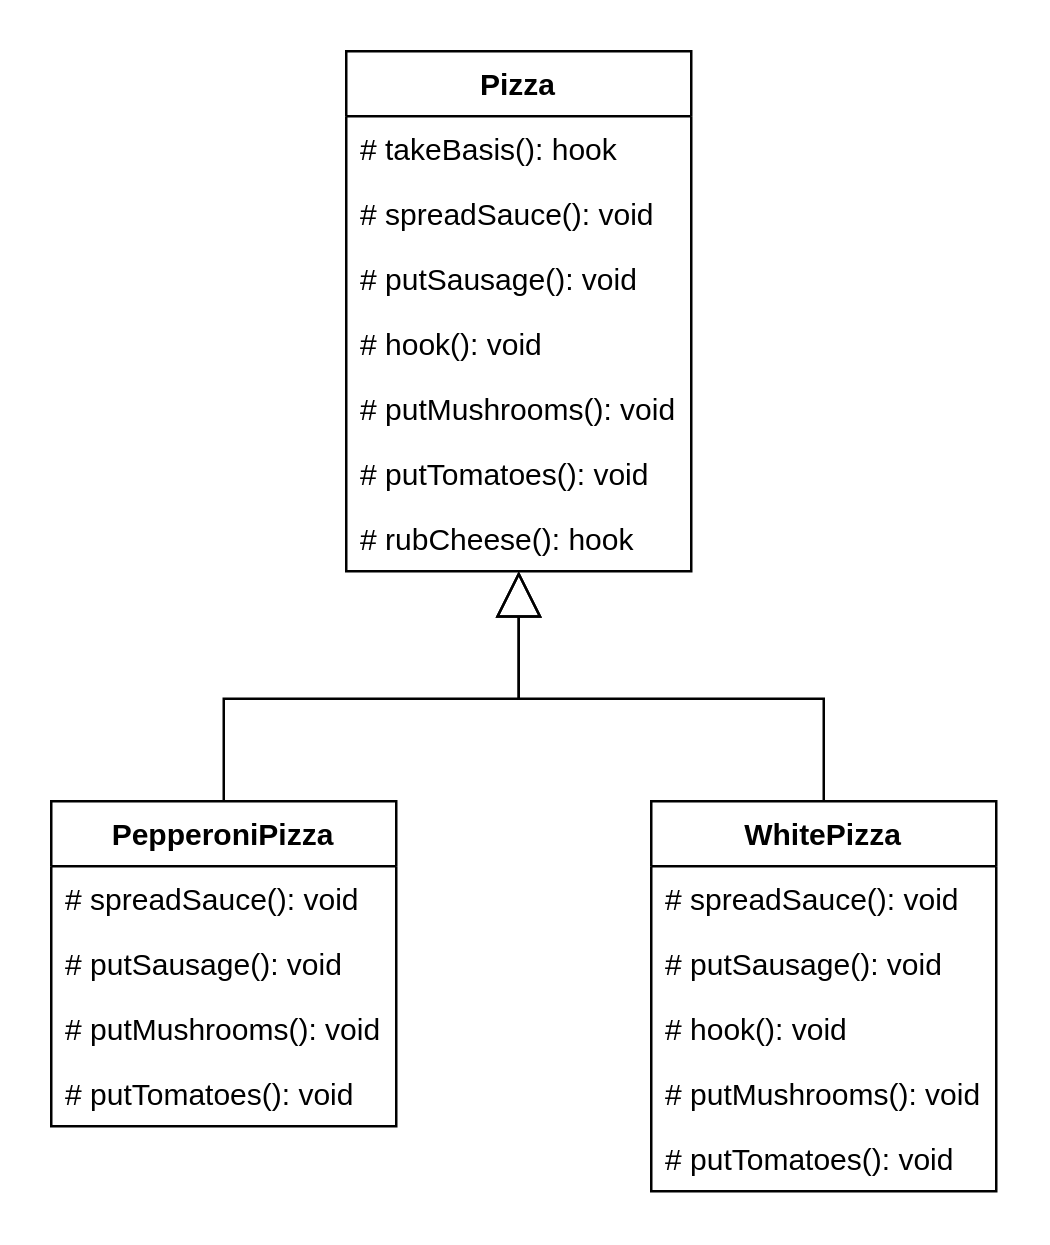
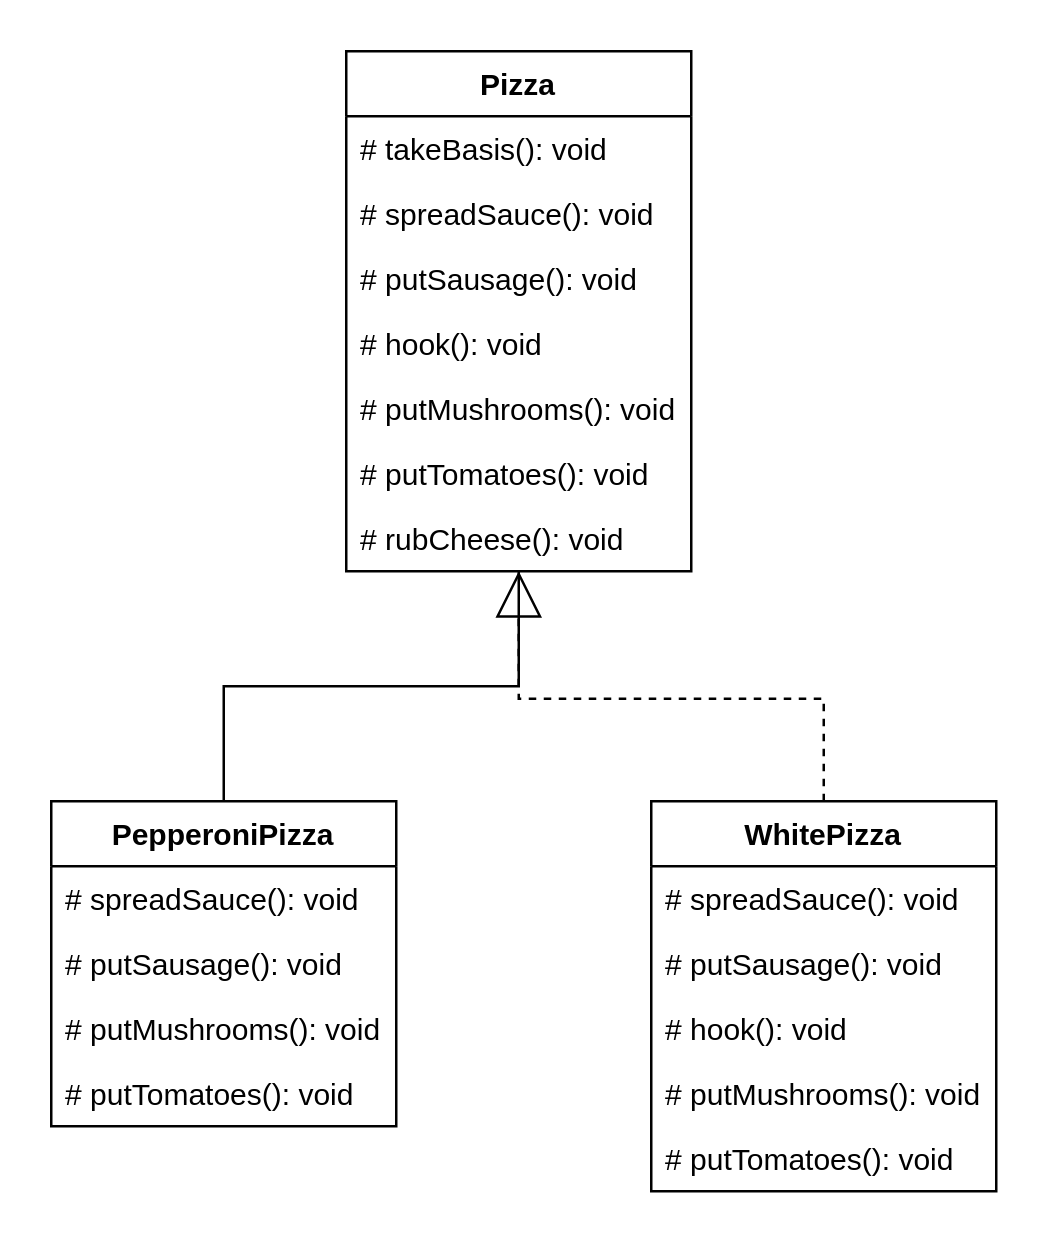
node "# takeBasis(): hook": label "# takeBasis(): hook" -> "# takeBasis(): void"
node "# rubCheese(): hook": label "# rubCheese(): hook" -> "# rubCheese(): void"
edge "PepperoniPizza" -> "Pizza": arrowhead block -> none
edge "WhitePizza" -> "Pizza": style solid -> dashed
